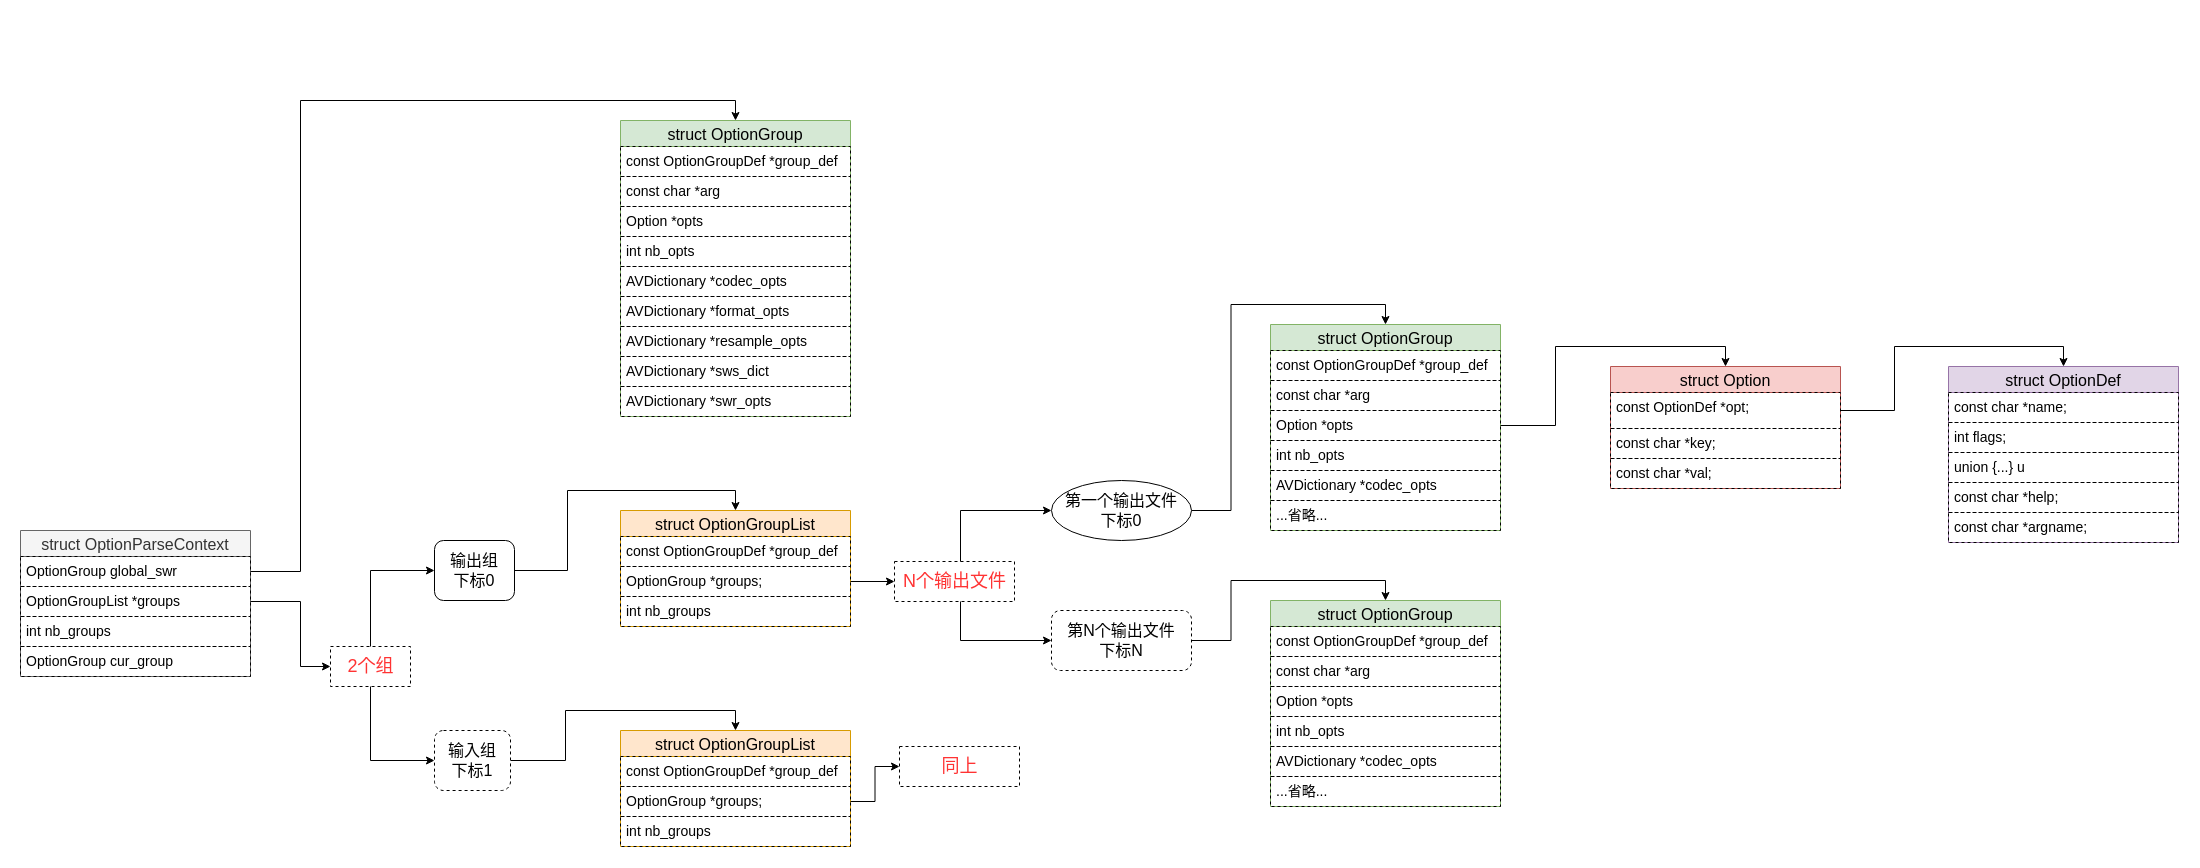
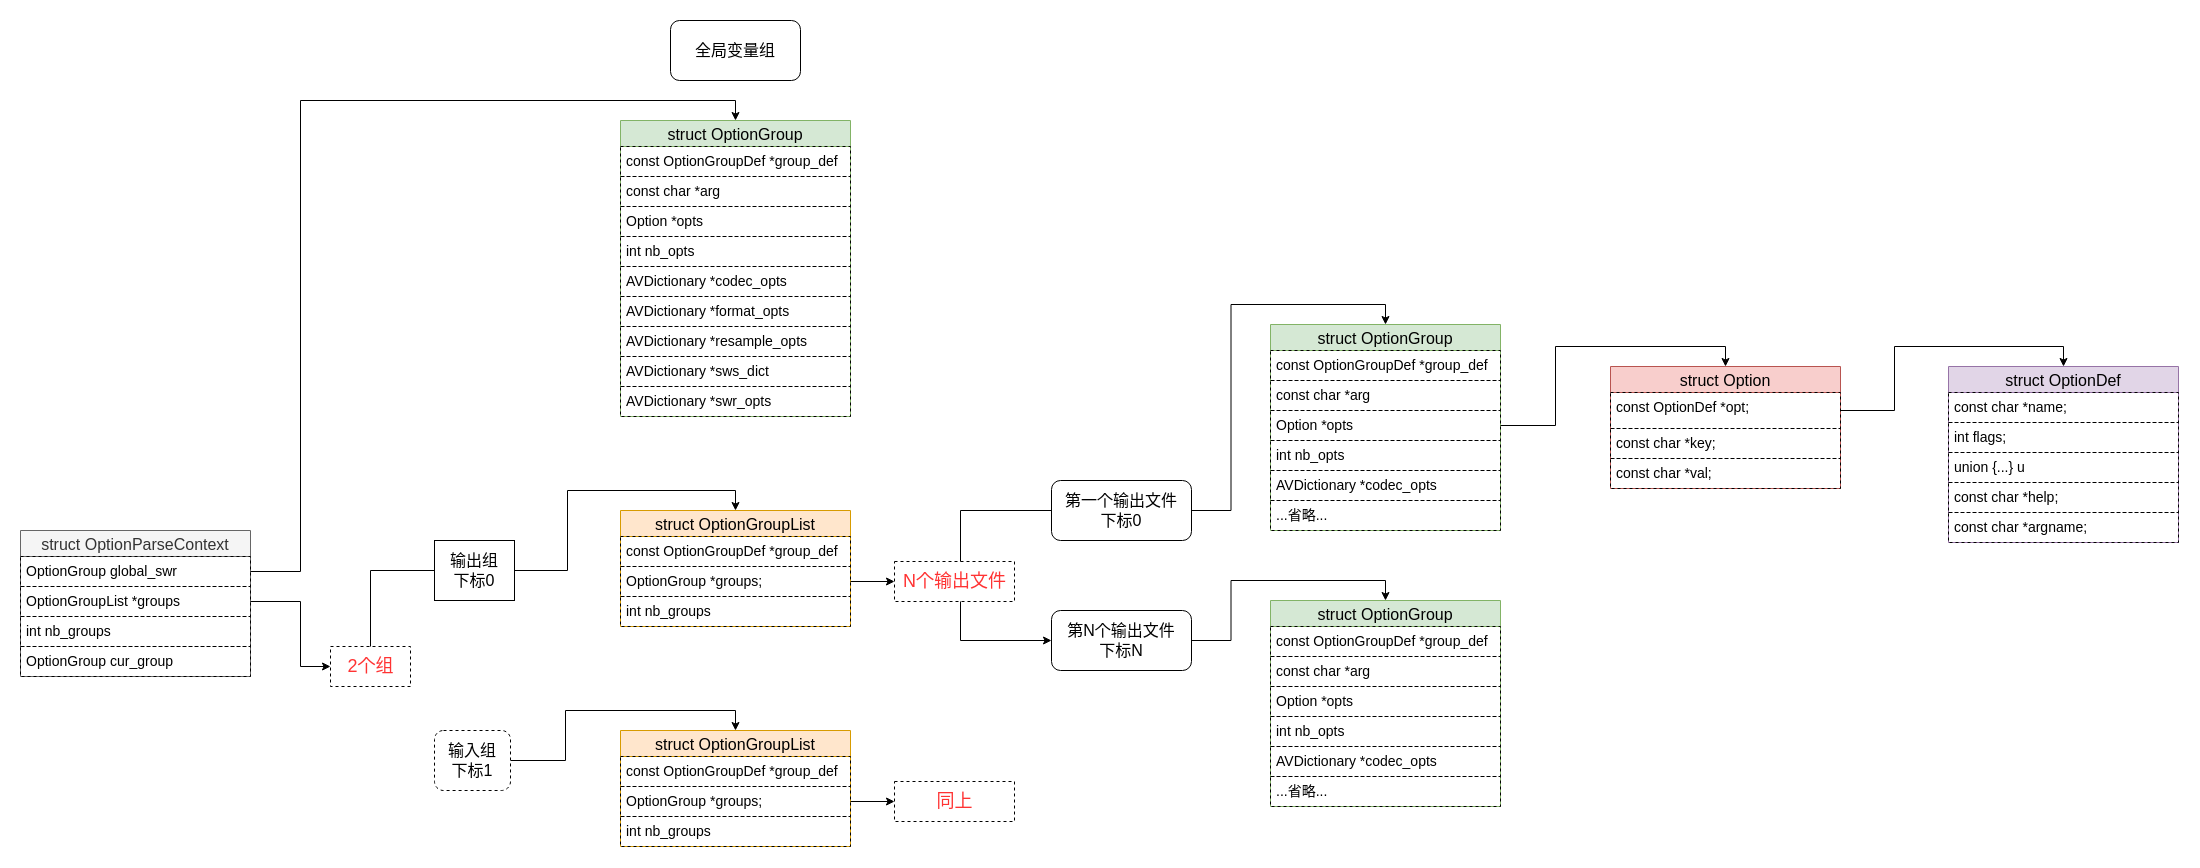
node "全局变量组": added
edge "N个输出文件" -> "第一个输出文件 下标0": arrowhead classic -> none
node "第一个输出文件 下标0": shape ellipse -> rounded rectangle
edge "2个组" -> "输出组 下标0": arrowhead classic -> none
node "输出组 下标0": shape rounded rectangle -> rectangle
node "第N个输出文件 下标N": style dashed -> solid
edge "2个组" -> "输入组 下标1": removed
node "同上": moved (960, 767) -> (955, 802)
